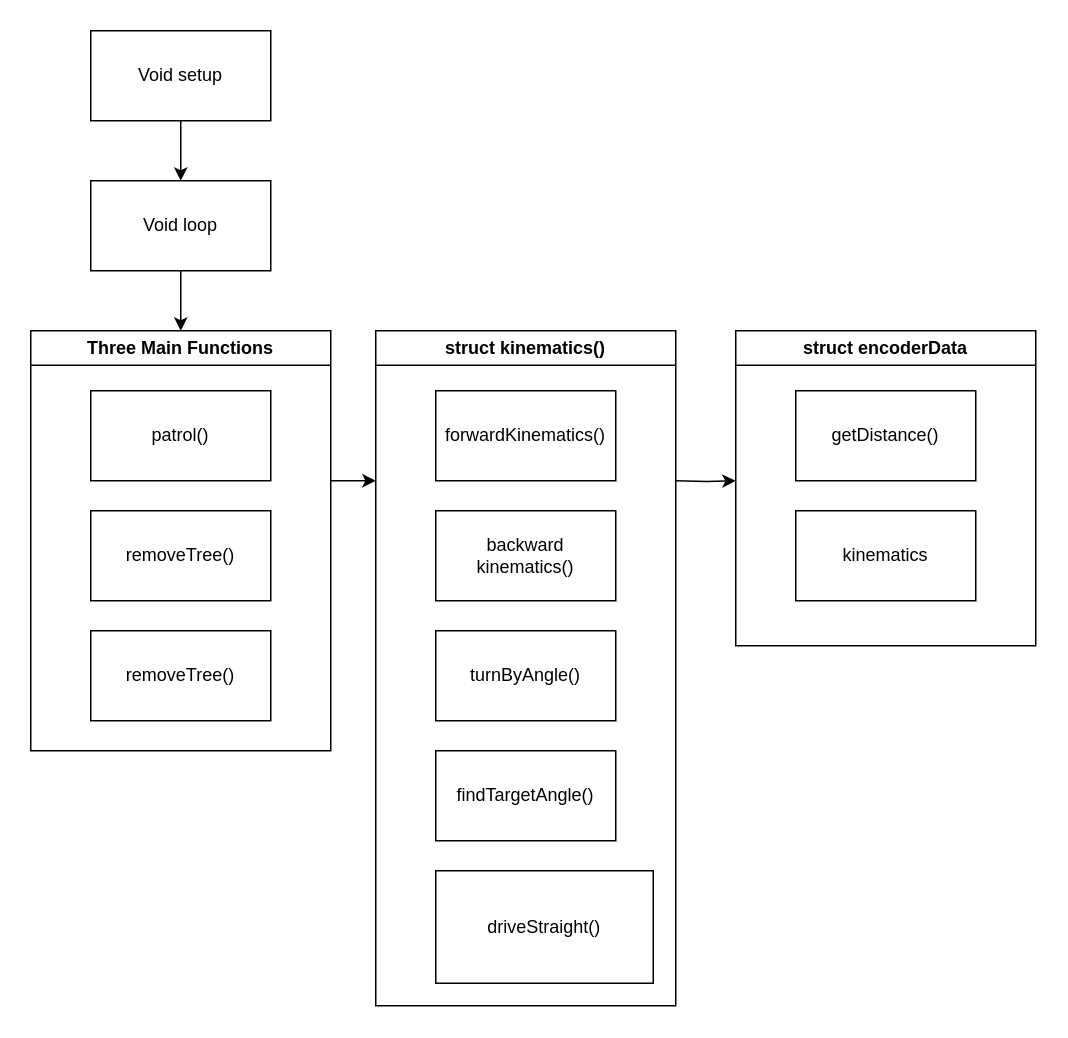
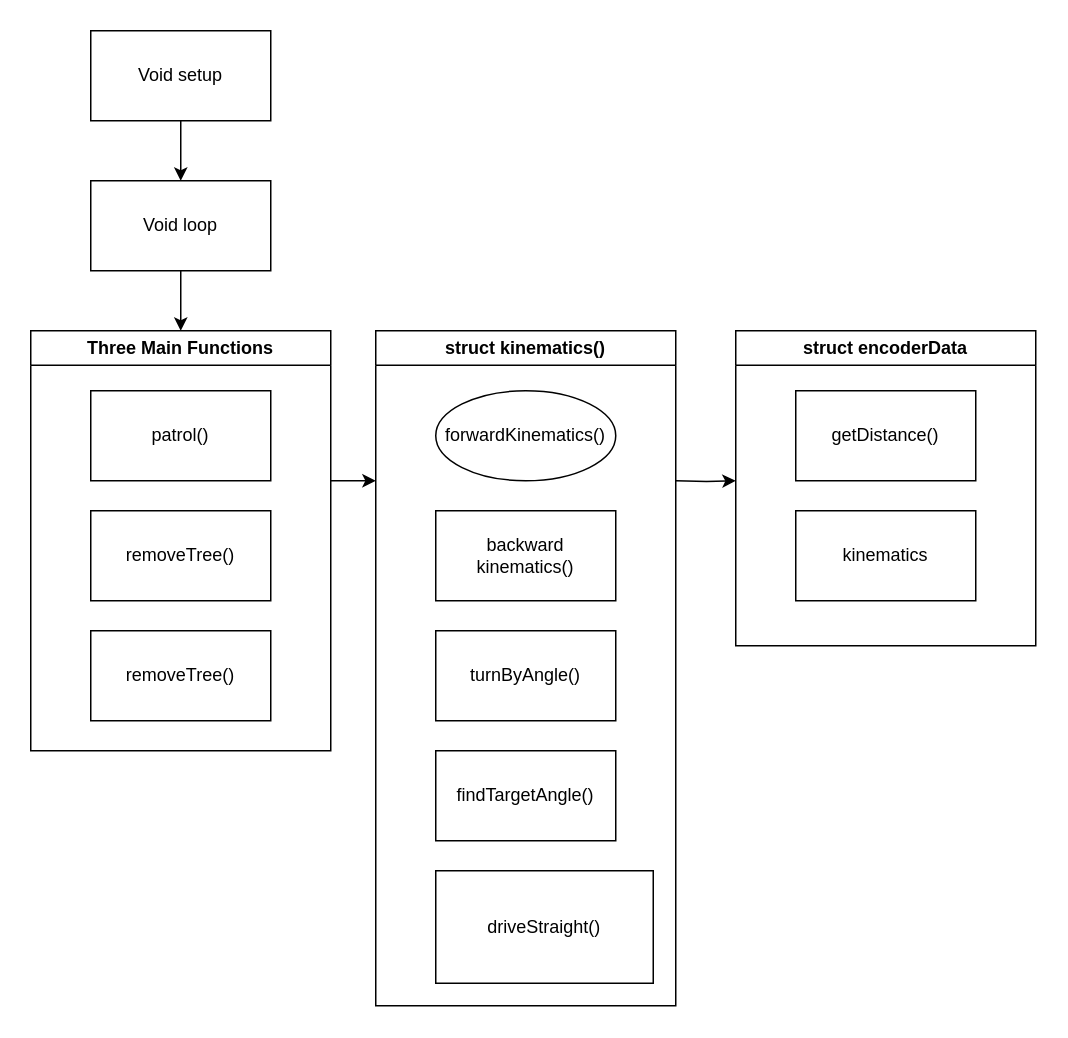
node "forwardKinematics()": shape rectangle -> ellipse
